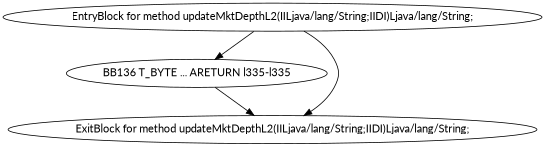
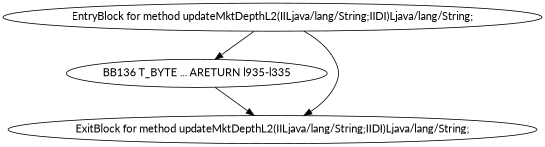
node "BB136 T_BYTE ... ARETURN l335-l335": label "BB136 T_BYTE ... ARETURN l335-l335" -> "BB136 T_BYTE ... ARETURN l935-l335"
